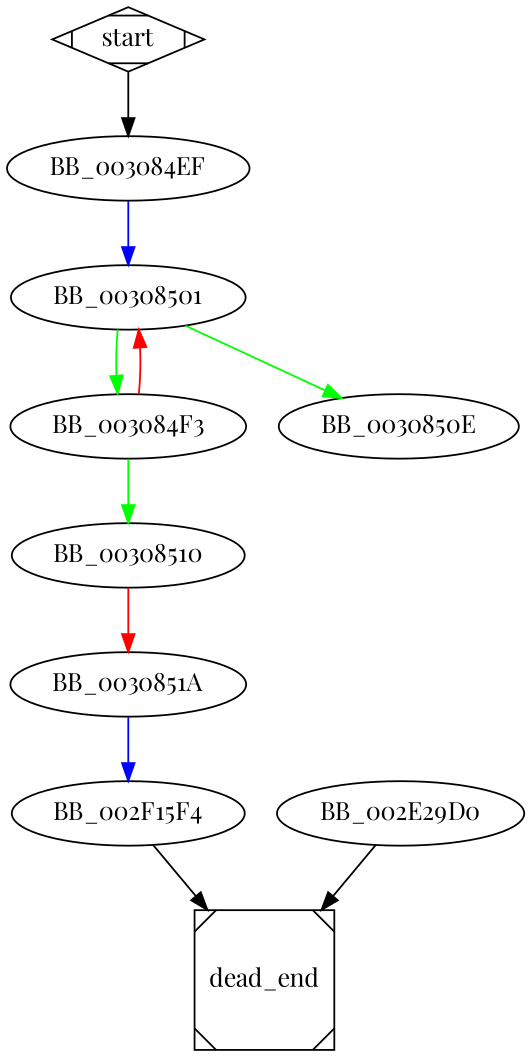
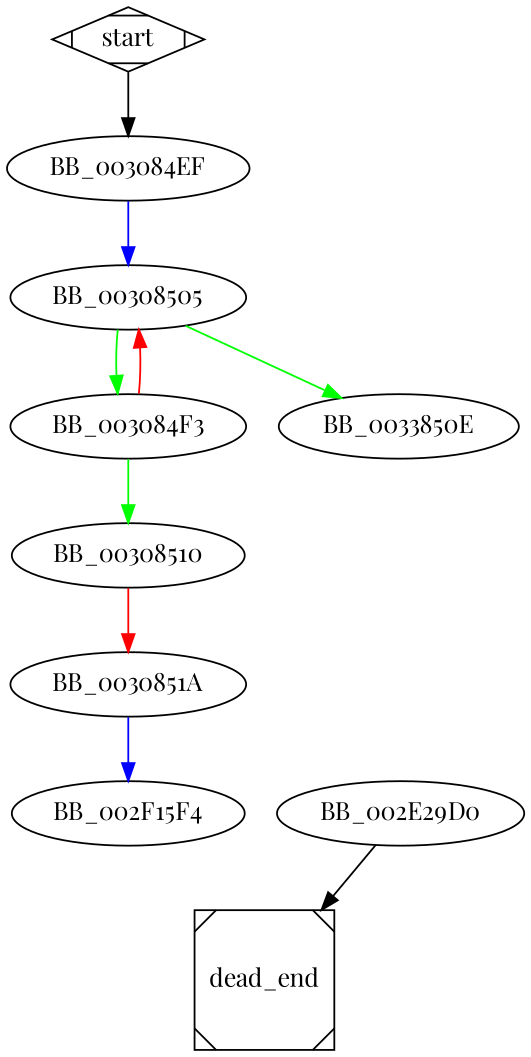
node "BB_00308501": label "BB_00308501" -> "BB_00308505"
node "BB_0030850E": label "BB_0030850E" -> "BB_0033850E"
edge "BB_002F15F4" -> "dead_end": removed
